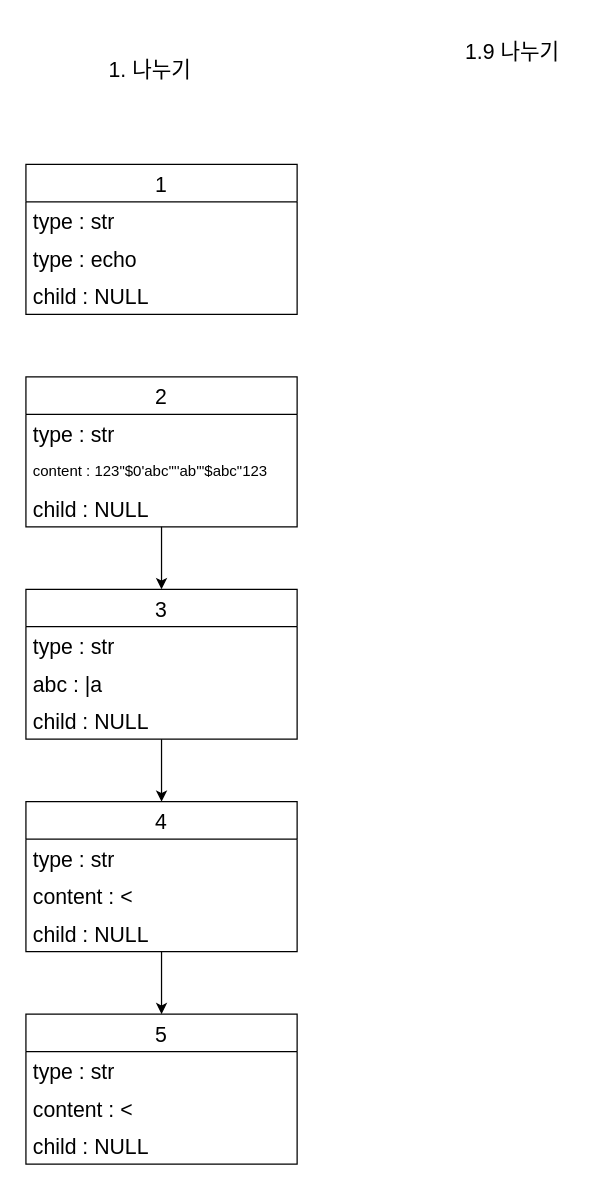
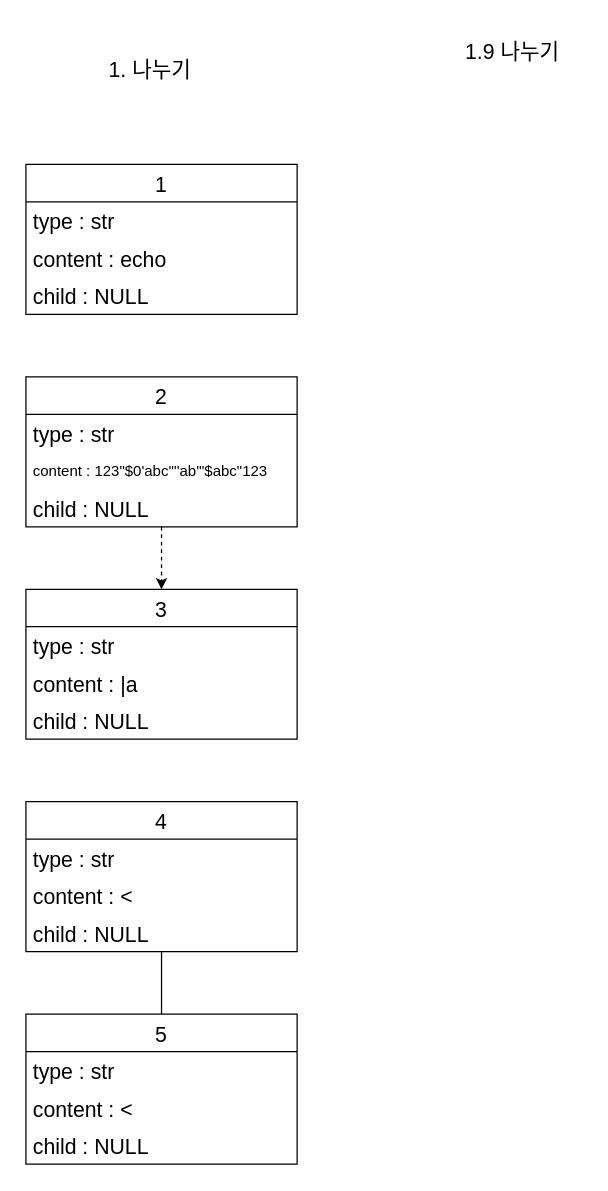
node "type : echo": label "type : echo" -> "content : echo"
edge "2" -> "3": style solid -> dashed
node "abc : |a": label "abc : |a" -> "content : |a"
edge "3" -> "4": removed
edge "4" -> "5": arrowhead classic -> none
